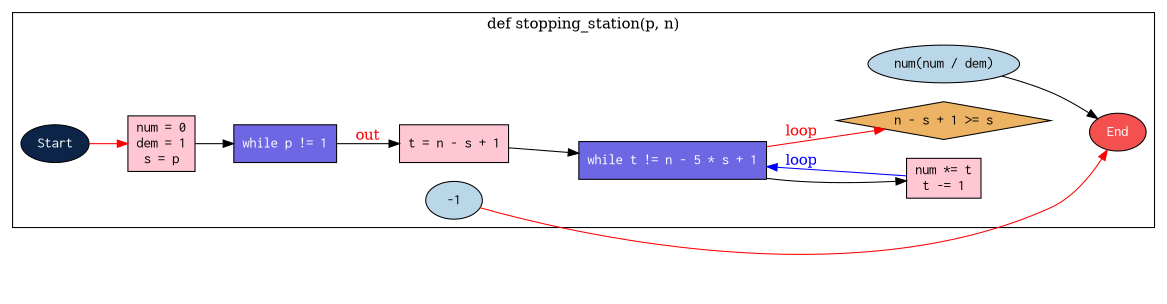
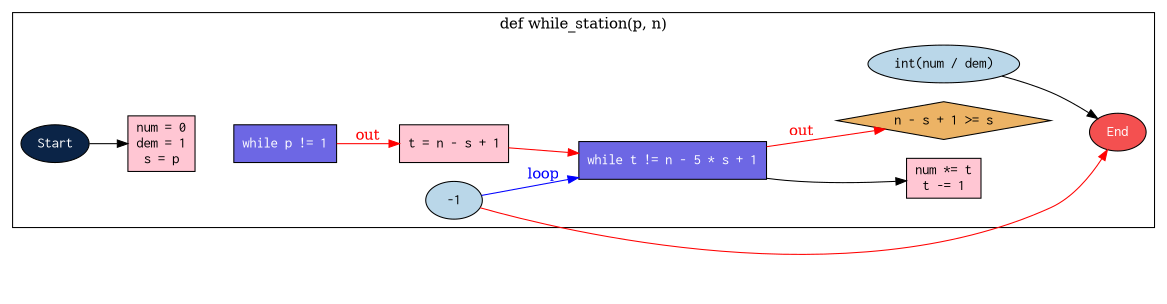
cluster "def stopping_station(p, n)": label "def stopping_station(p, n)" -> "def while_station(p, n)"
node "num(num / dem)": label "num(num / dem)" -> "int(num / dem)"
edge "while t != n - 5 * s + 1" -> "n - s + 1 >= s": label "loop" -> "out"
edge "Start" -> "num = 0 dem = 1 s = p": color red -> black
edge "num = 0 dem = 1 s = p" -> "while p != 1": removed
edge "while p != 1" -> "t = n - s + 1": color black -> red
edge "t = n - s + 1" -> "while t != n - 5 * s + 1": color black -> red
edge "num *= t t -= 1" -> "while t != n - 5 * s + 1": now "-1" -> "while t != n - 5 * s + 1"
